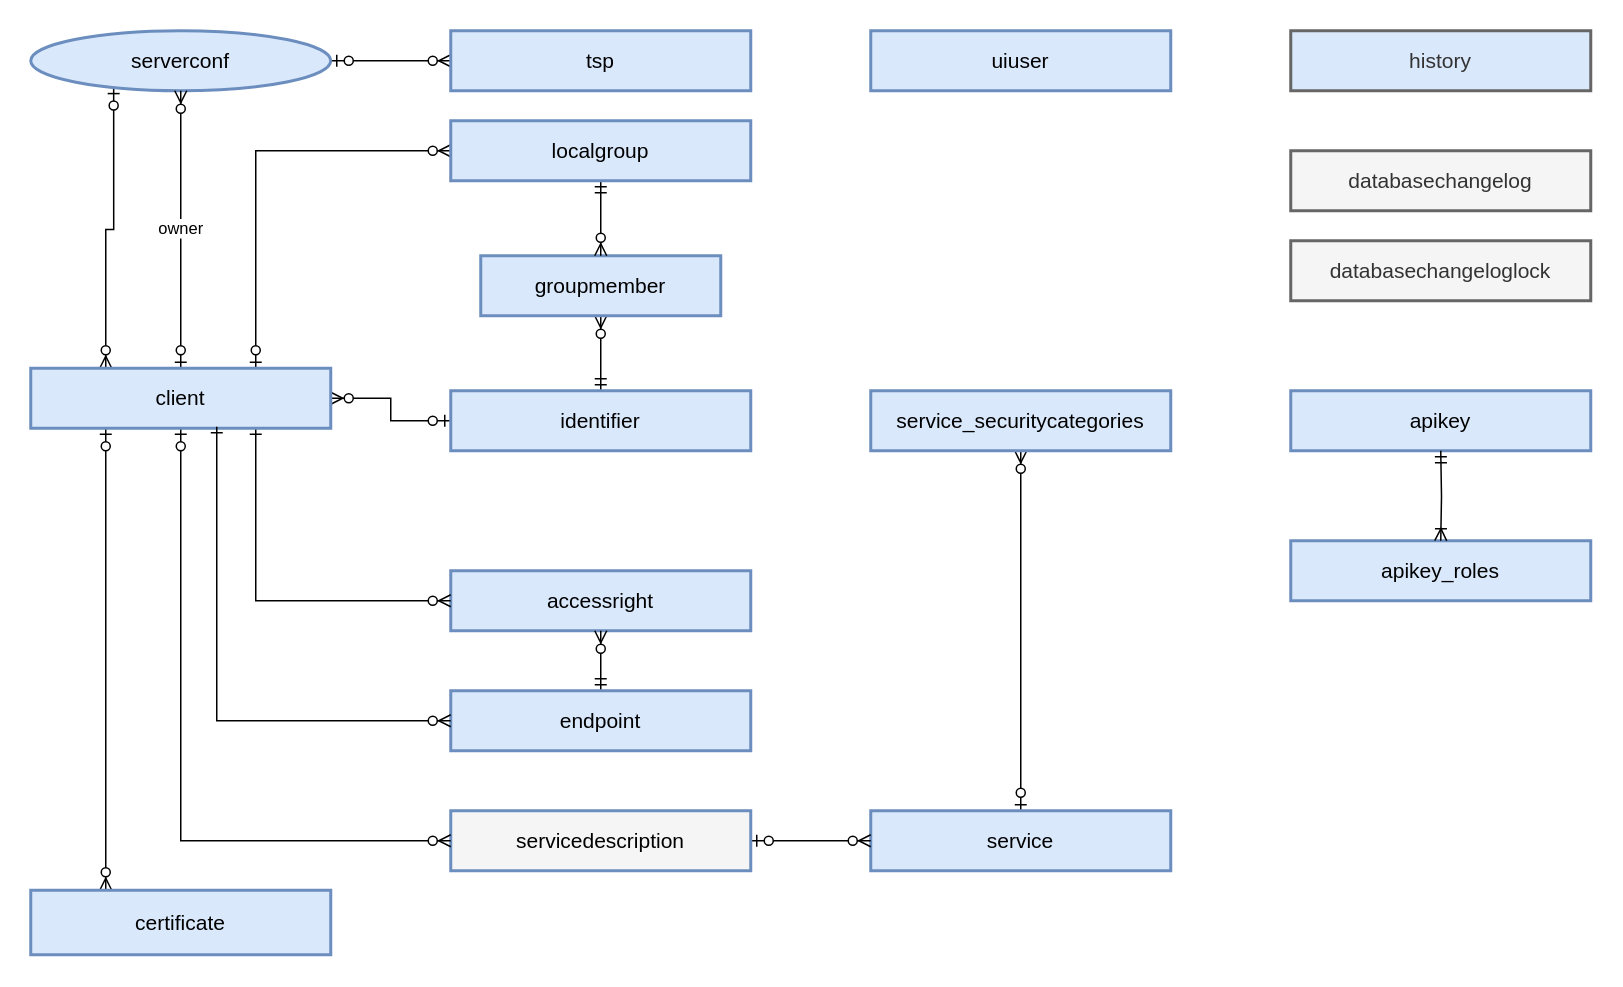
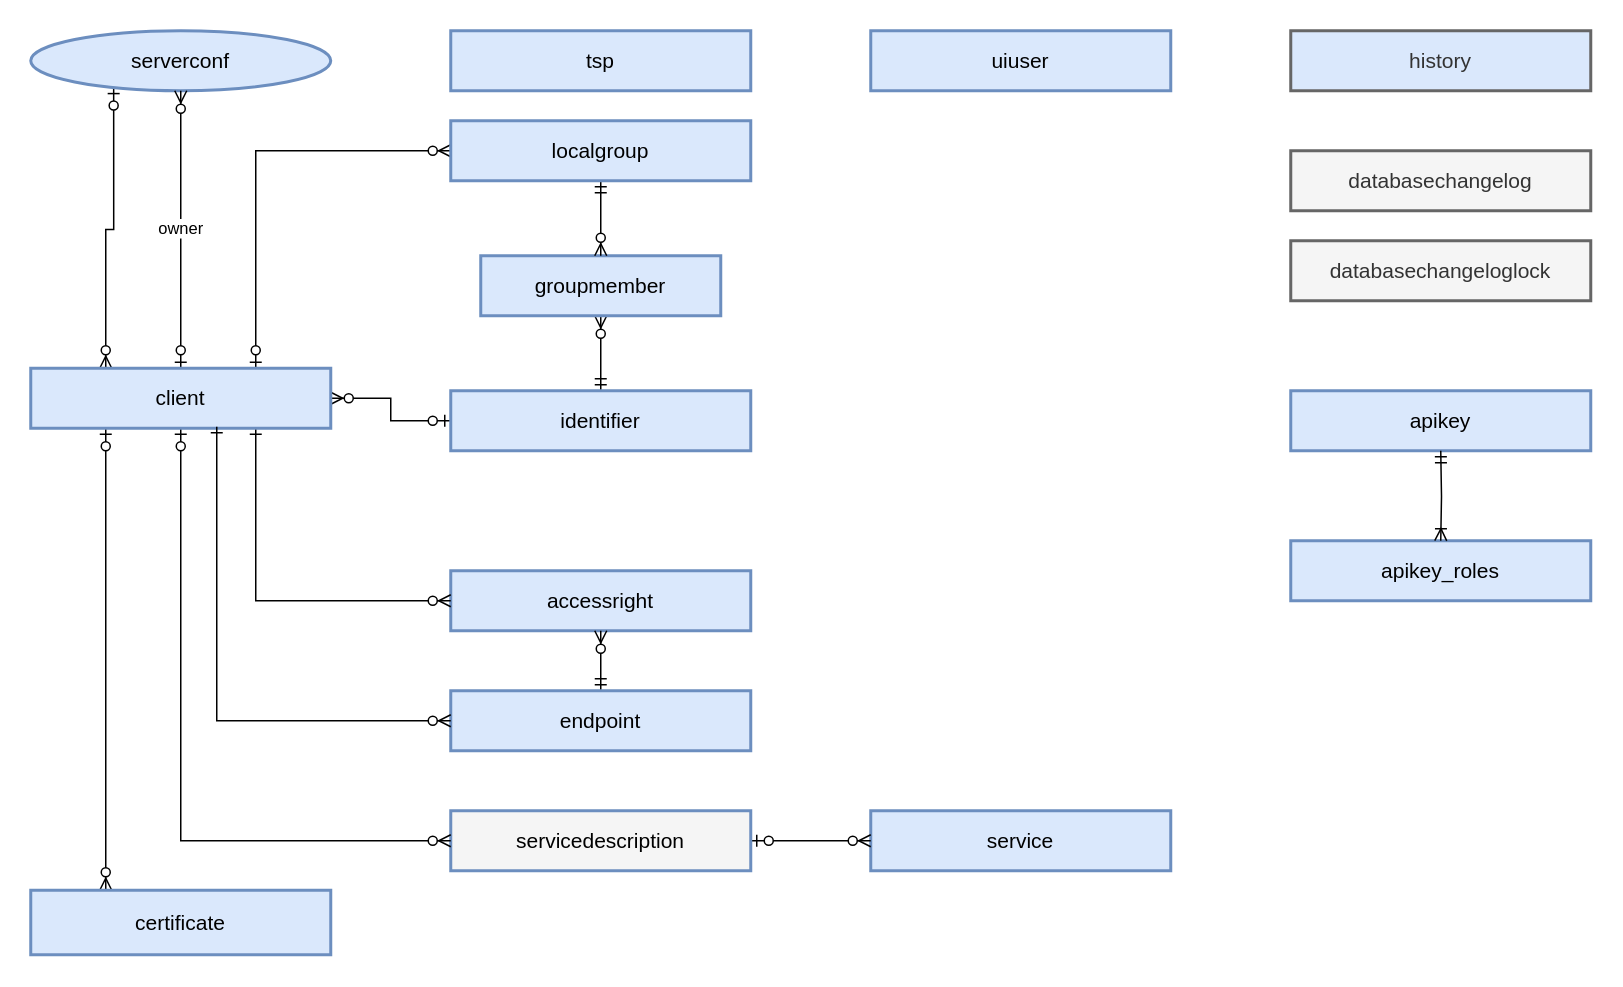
edge "serverconf" -- "tsp": removed
node "service_securitycategories": removed
edge "service_securitycategories" -- "service": removed
